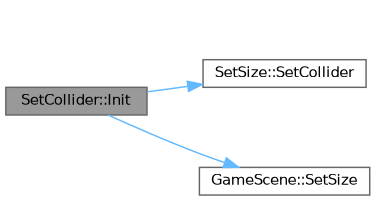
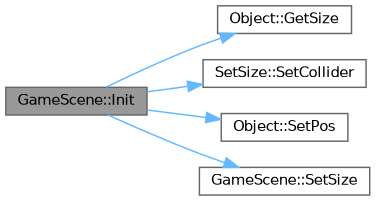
node "Object::GetSize": added
node "SetCollider::Init": label "SetCollider::Init" -> "GameScene::Init"
node "Object::SetPos": added
